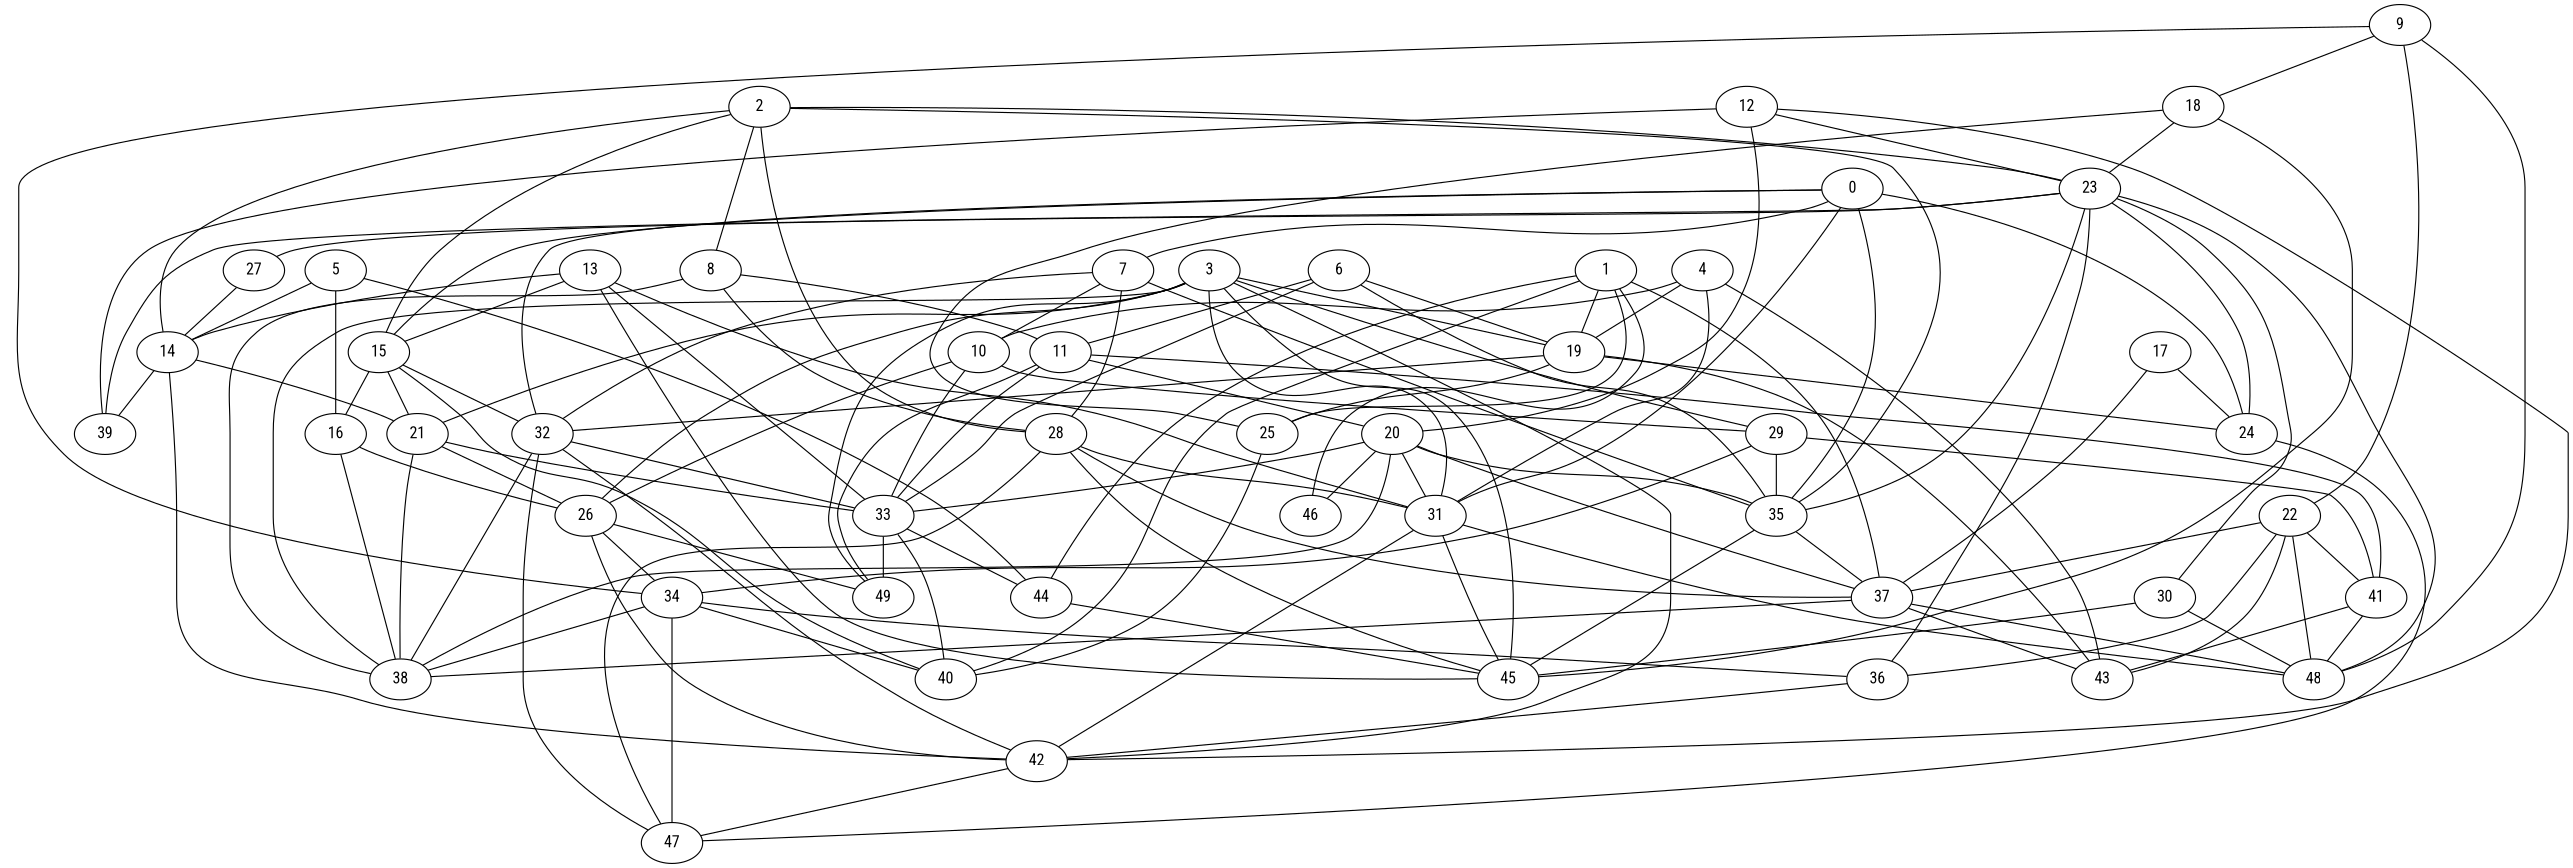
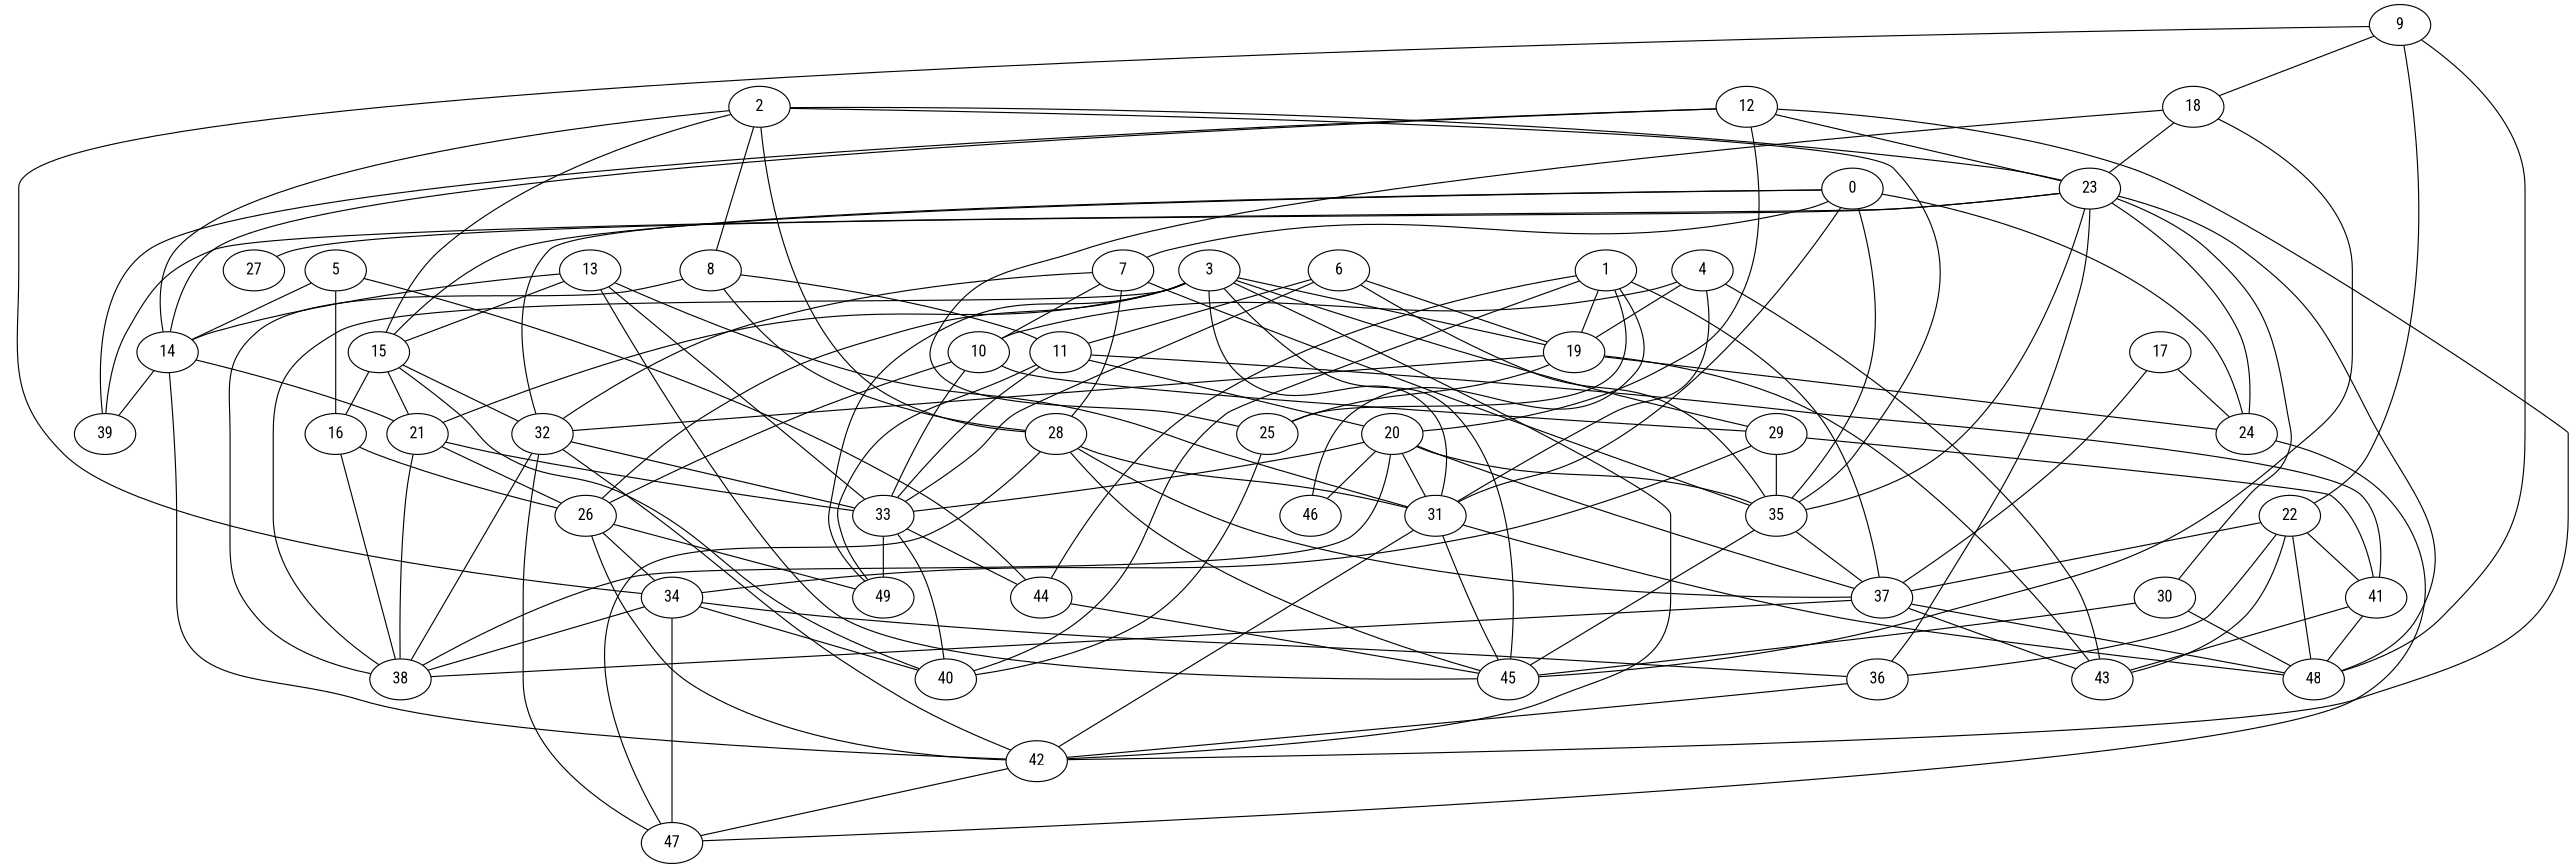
edge "27" -- "14": now "12" -- "14"
